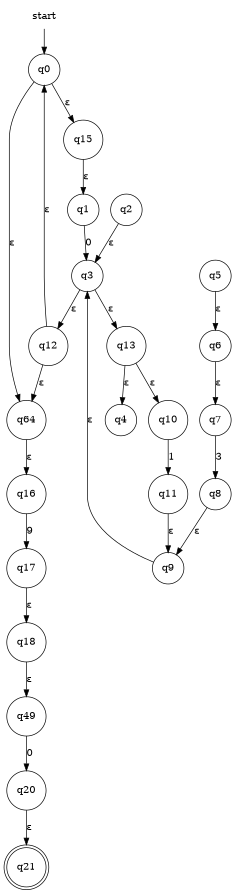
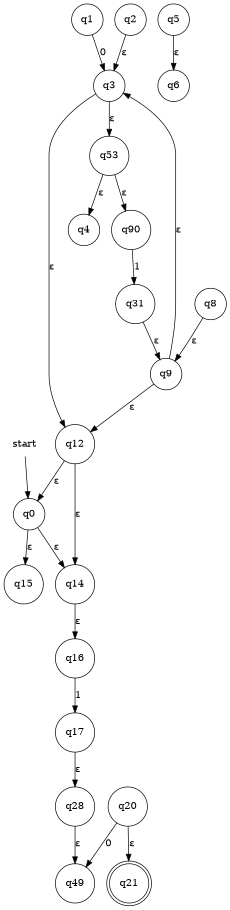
edge "q15" -> "q1": removed, label "ε"
node "q13": label "q13" -> "q53"
edge "q9" -> "q12": added, label "ε"
node "q64": label "q64" -> "q14"
node "q10": label "q10" -> "q90"
node "q7": removed
node "q11": label "q11" -> "q31"
edge "q16" -> "q17": label "9" -> "1"
node "q18": label "q18" -> "q28"
edge "q49" -> "q20": reversed
